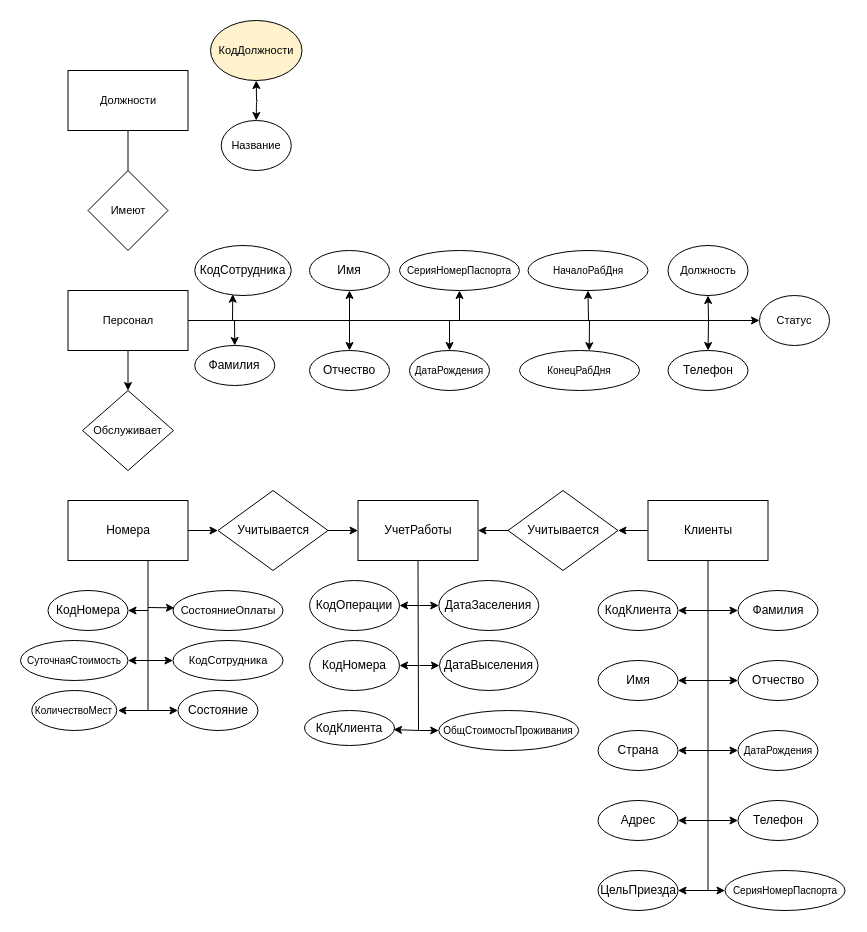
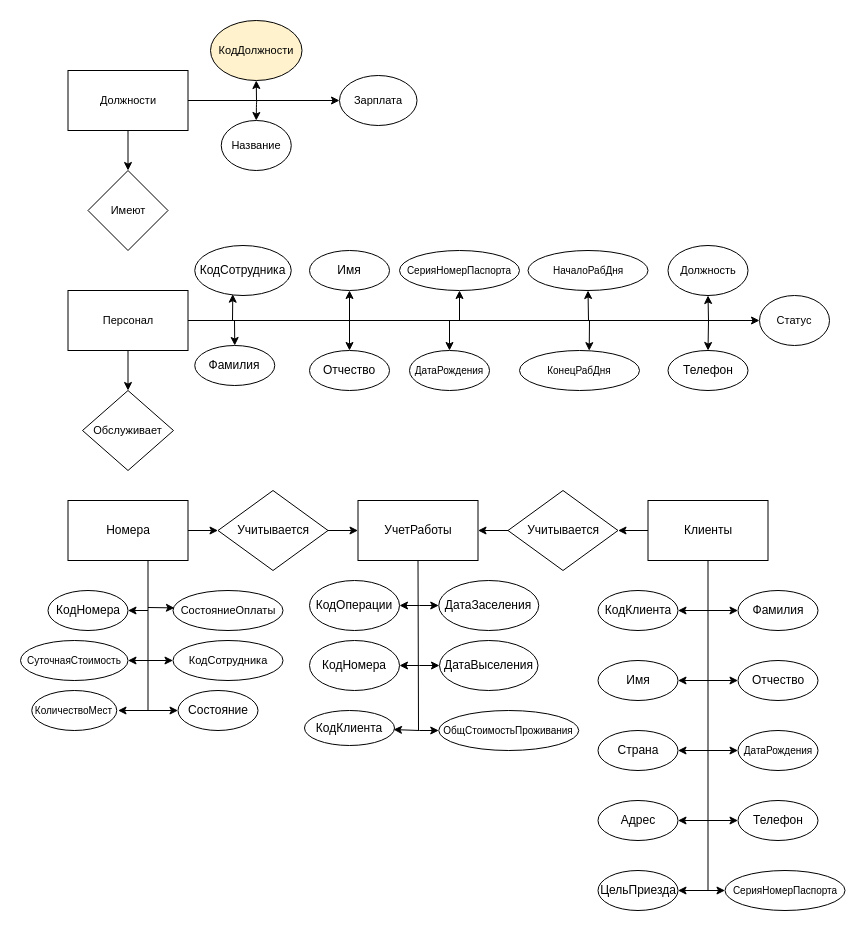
edge "Должности" -> "Зарплата": added
node "Зарплата": added
edge "Должности" -- "Имеют": arrowhead none -> classic
